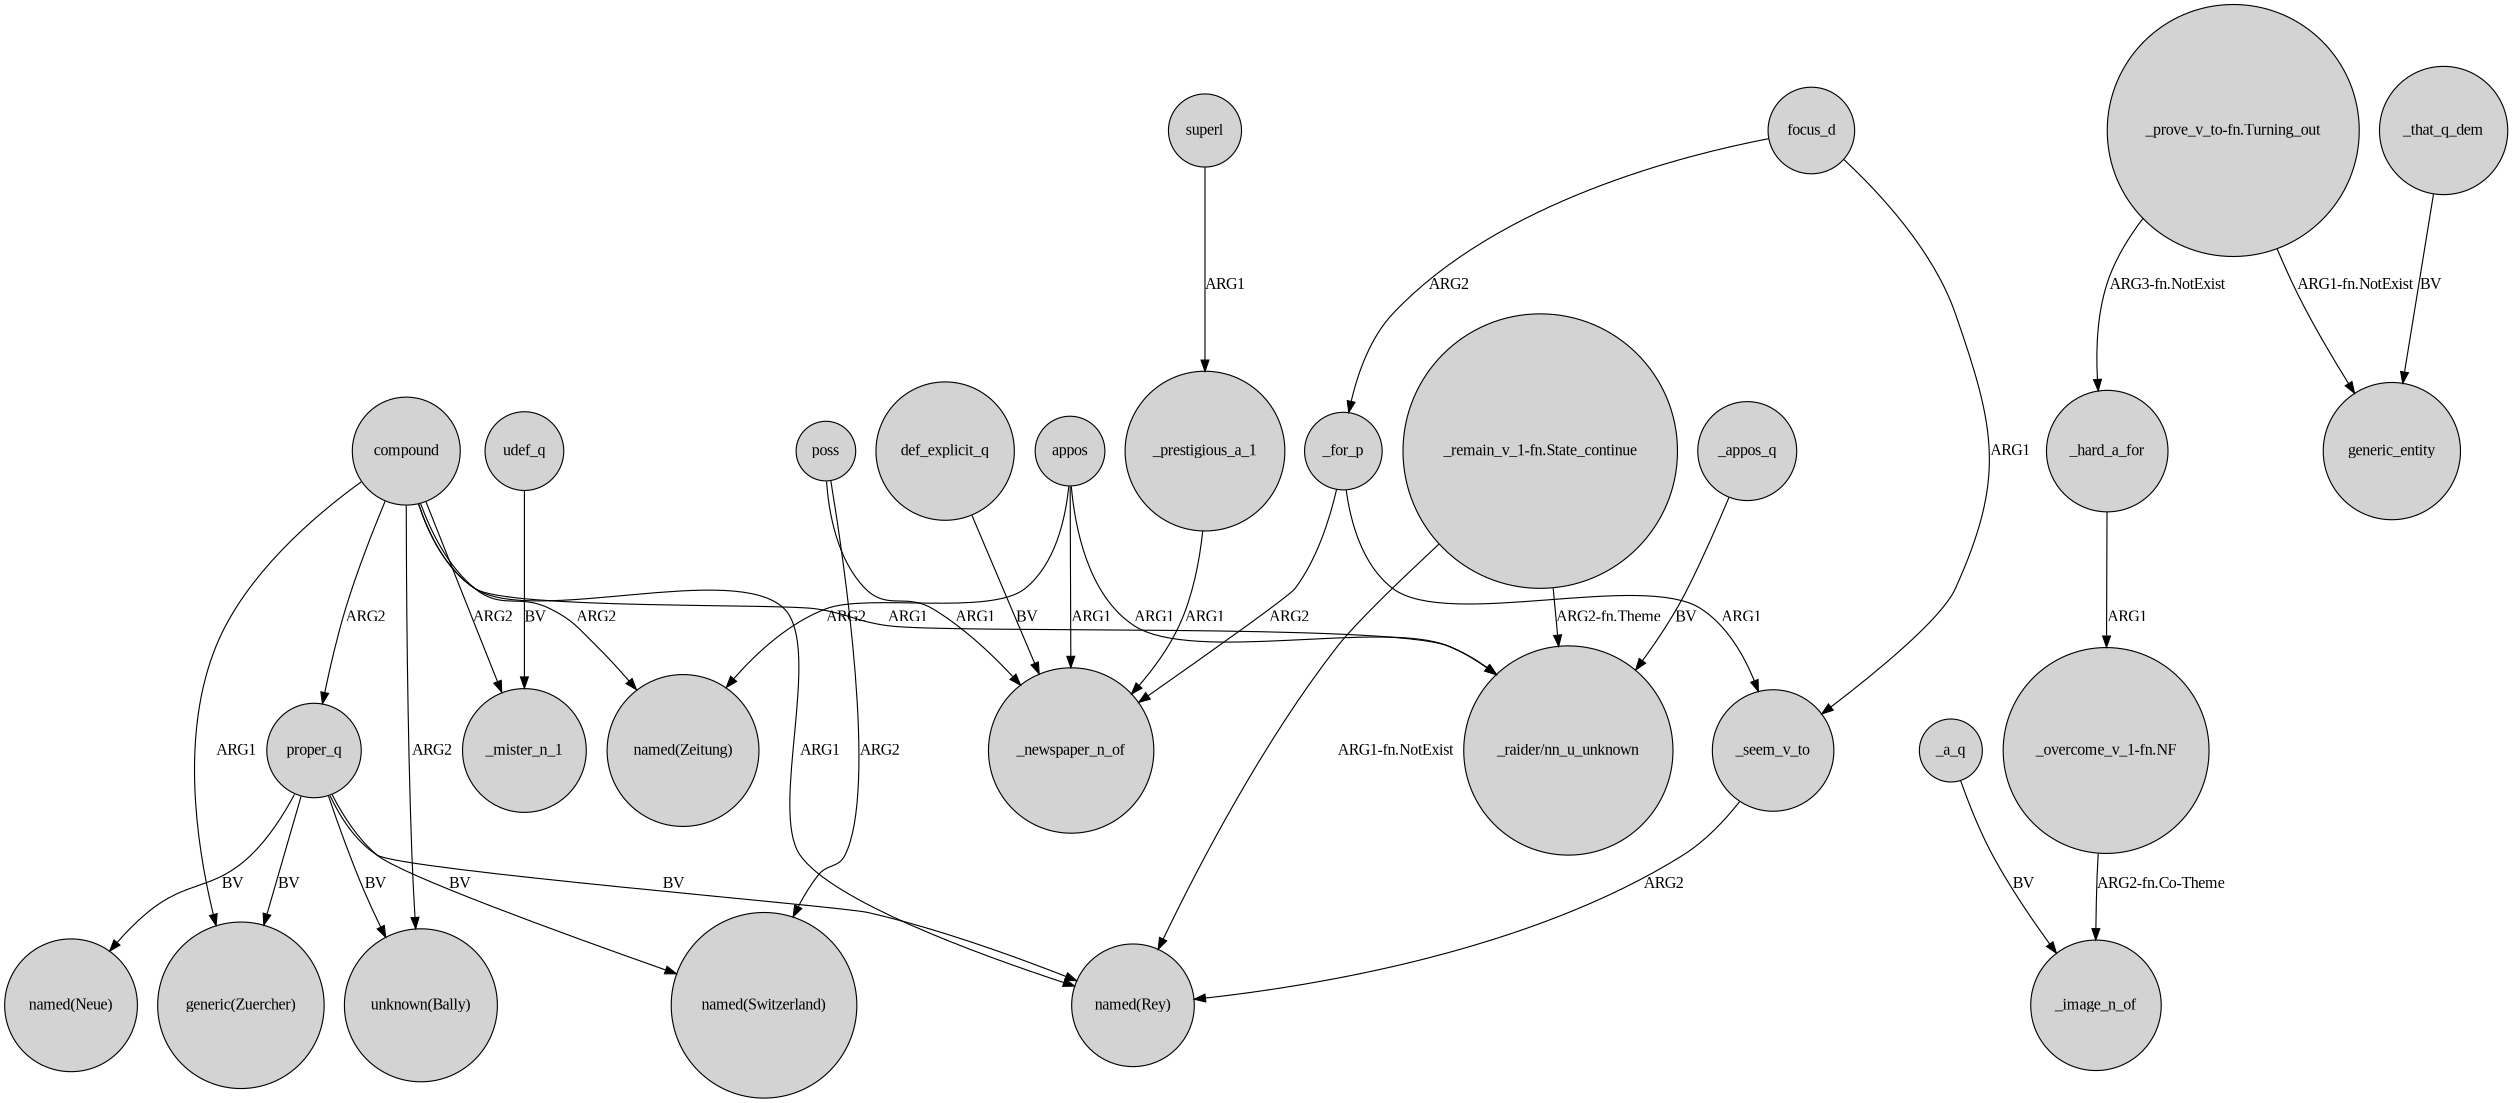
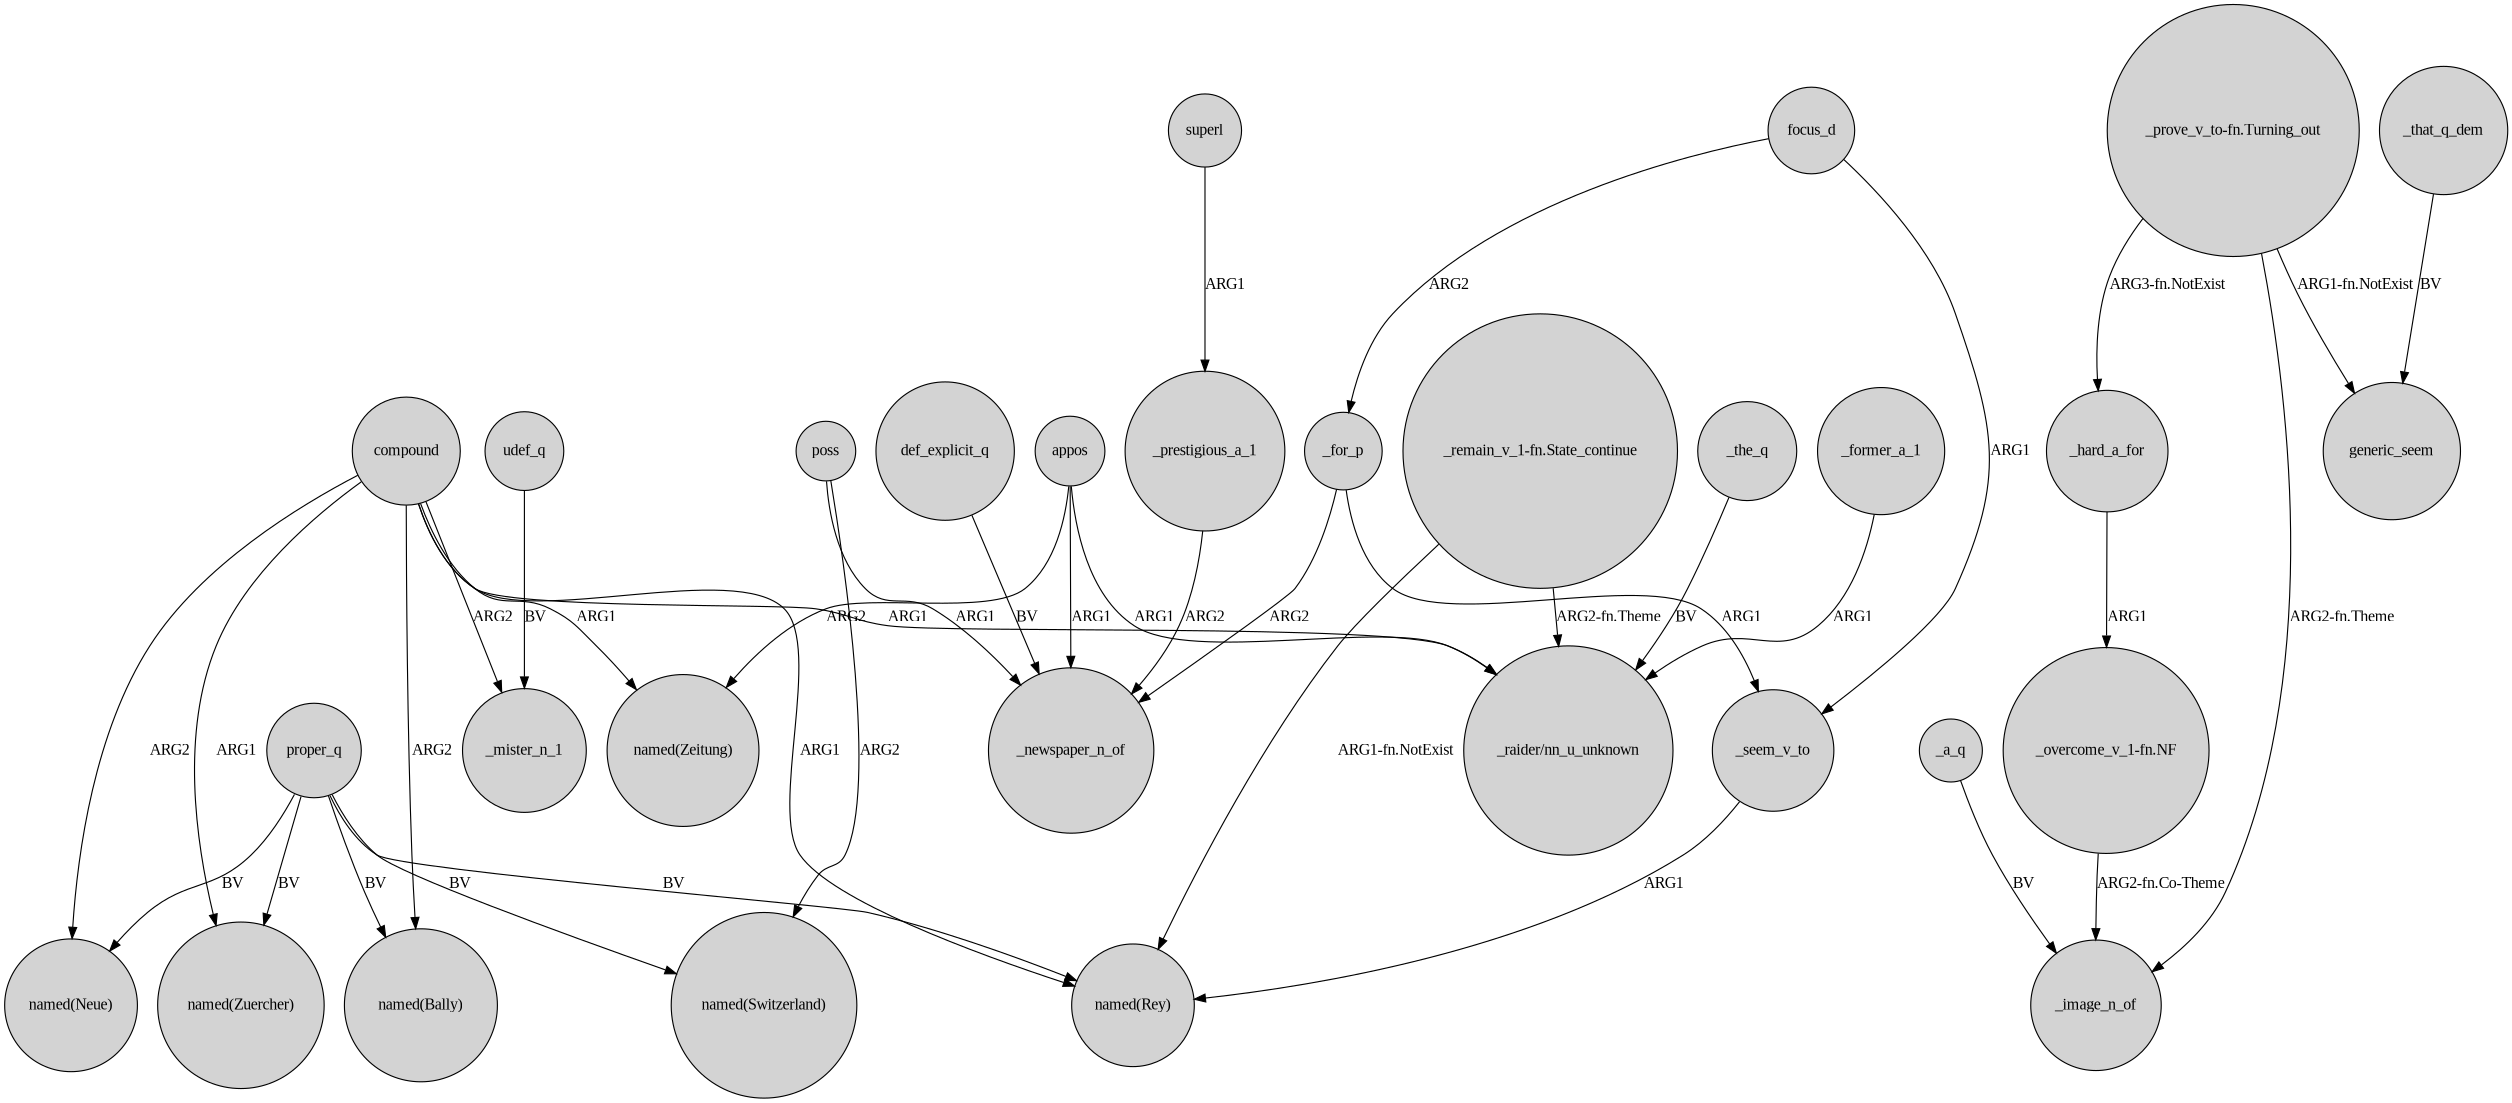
node "_appos_q": label "_appos_q" -> "_the_q"
node "_former_a_1": added
node "generic_entity": label "generic_entity" -> "generic_seem"
edge "compound" -> "proper_q": now "compound" -> "named(Neue)"
edge "compound" -> "named(Zeitung)": label "ARG2" -> "ARG1"
edge "_prestigious_a_1" -> "_newspaper_n_of": label "ARG1" -> "ARG2"
edge "_prove_v_to-fn.Turning_out" -> "_image_n_of": added, label "ARG2-fn.Theme"
edge "_seem_v_to" -> "named(Rey)": label "ARG2" -> "ARG1"
node "generic(Zuercher)": label "generic(Zuercher)" -> "named(Zuercher)"
node "unknown(Bally)": label "unknown(Bally)" -> "named(Bally)"
